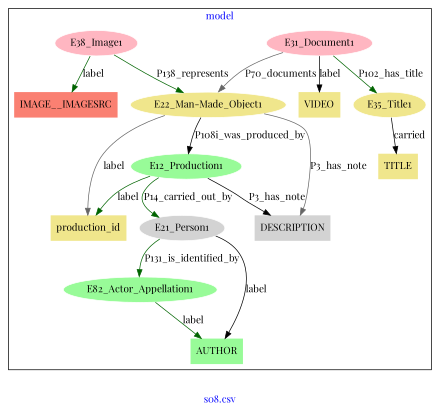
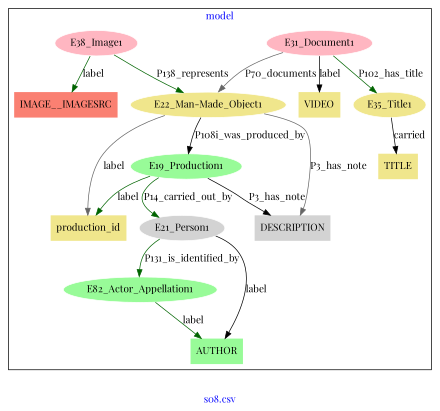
node "E12_Production1": label "E12_Production1" -> "E19_Production1"
